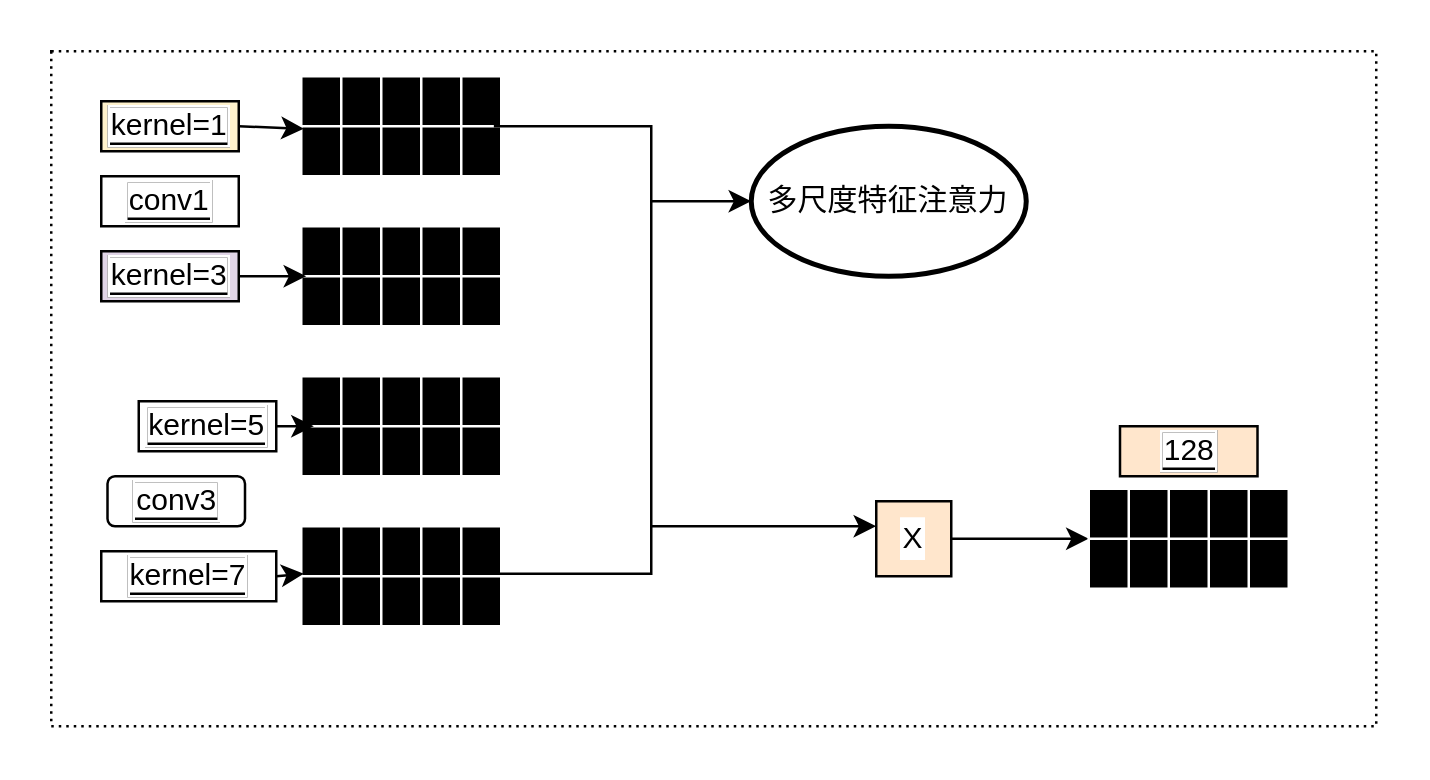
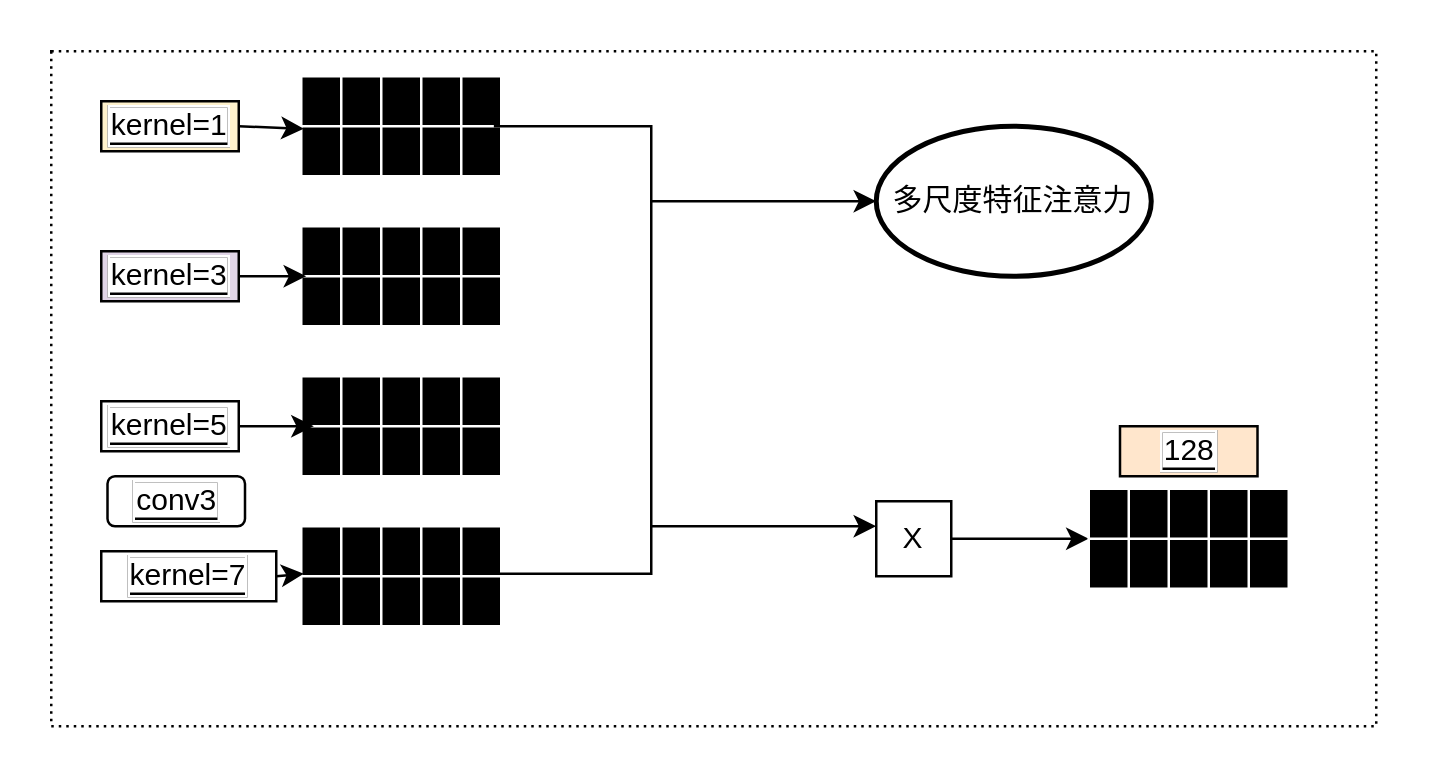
node "conv1": removed
node "多尺度特征注意力": moved (889, 201) -> (1014, 201)
node "kernel=5": moved (208, 426) -> (170, 426)
node "X": fillcolor #ffe6cc -> #ffffff
